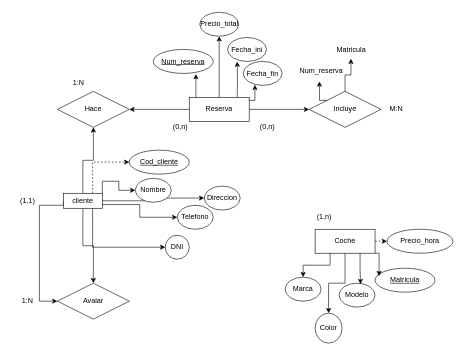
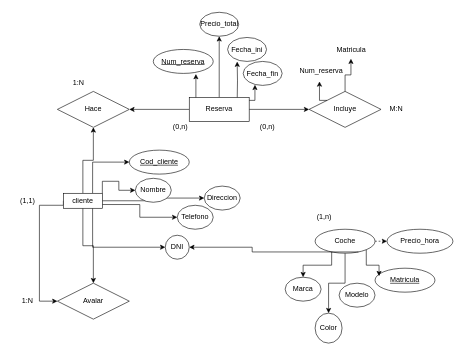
edge "cliente" -> "Cod_cliente": style dashed -> solid
node "Coche": shape rectangle -> ellipse
edge "Coche" -> "Modelo": now "Coche" -> "DNI"
